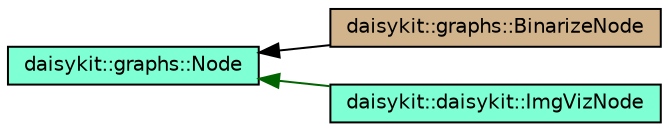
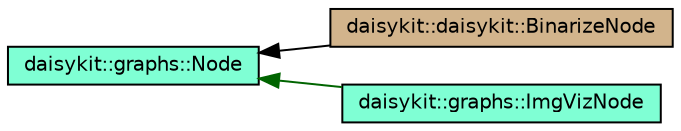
node "daisykit::graphs::BinarizeNode": label "daisykit::graphs::BinarizeNode" -> "daisykit::daisykit::BinarizeNode"
node "daisykit::daisykit::ImgVizNode": label "daisykit::daisykit::ImgVizNode" -> "daisykit::graphs::ImgVizNode"
